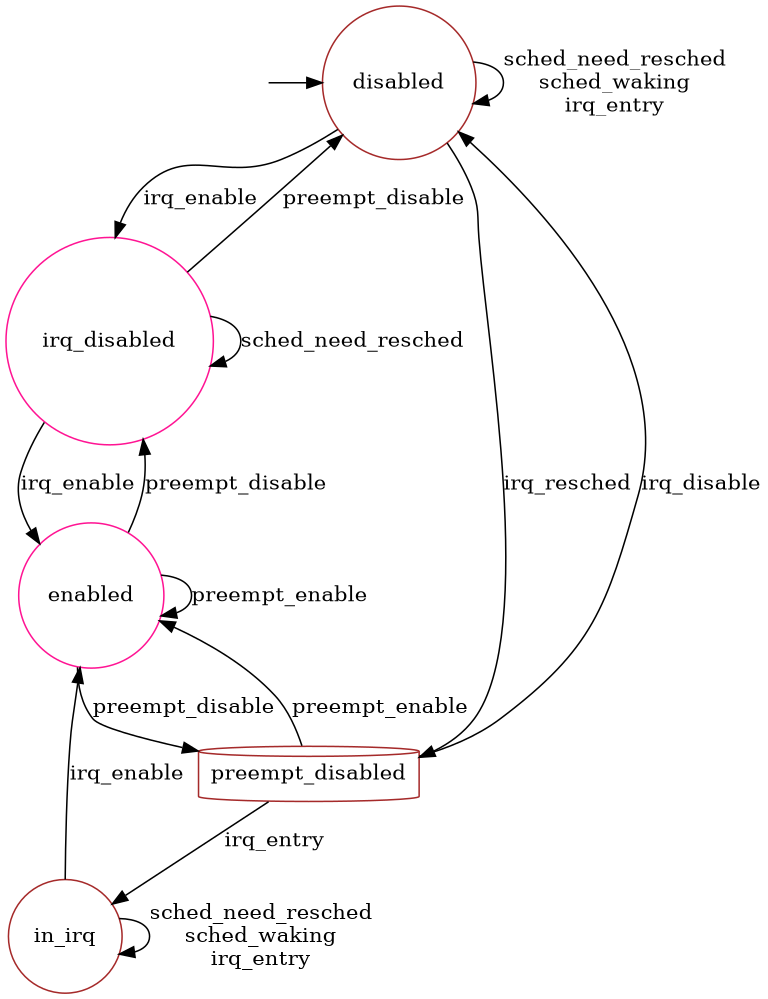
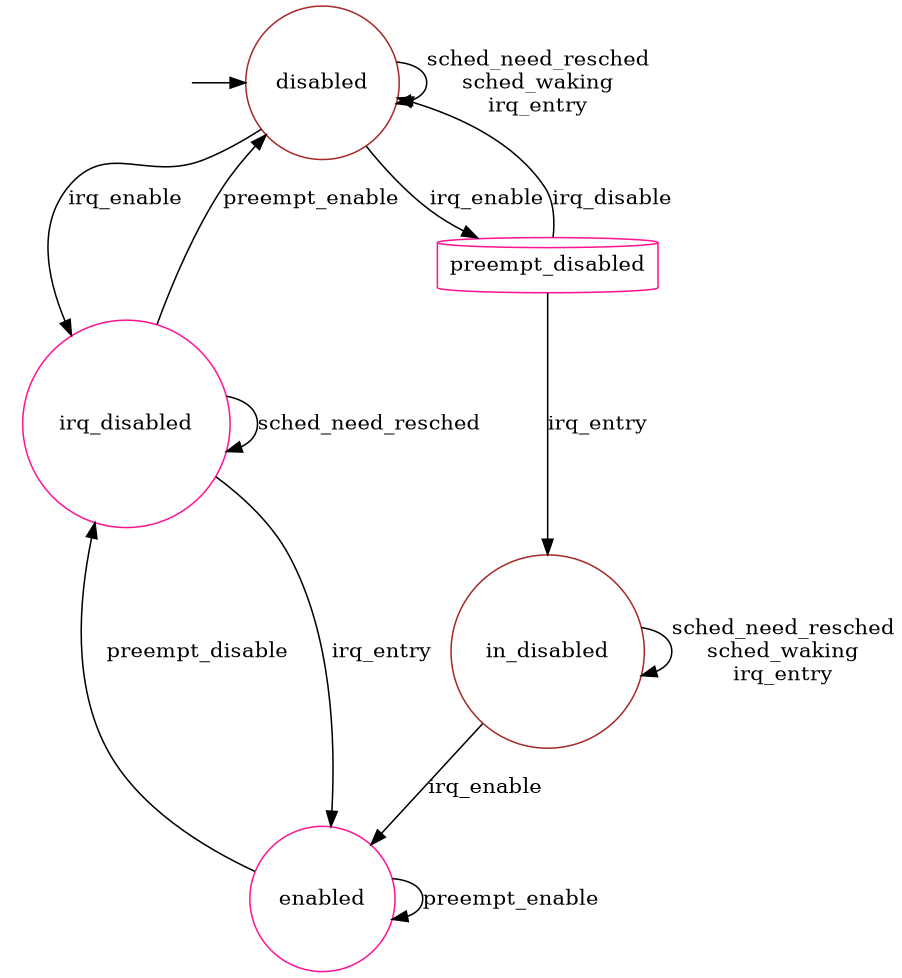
edge "irq_disabled" -> "disabled": label "preempt_disable" -> "preempt_enable"
edge "irq_disabled" -> "enabled": label "irq_enable" -> "irq_entry"
edge "disabled" -> "preempt_disabled": label "irq_resched" -> "irq_enable"
edge "preempt_disabled" -> "enabled": removed, label "preempt_enable"
edge "enabled" -> "preempt_disabled": removed, label "preempt_disable"
node "preempt_disabled": color brown -> deeppink
node "in_irq": label "in_irq" -> "in_disabled"
